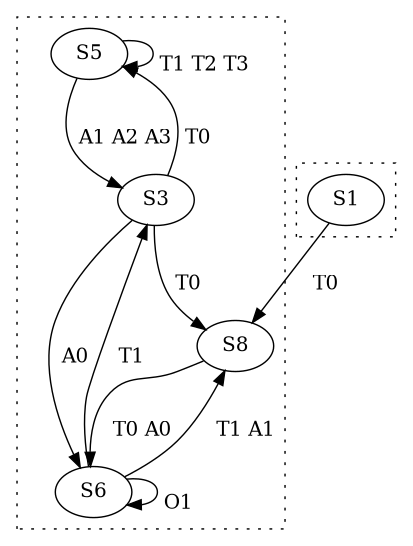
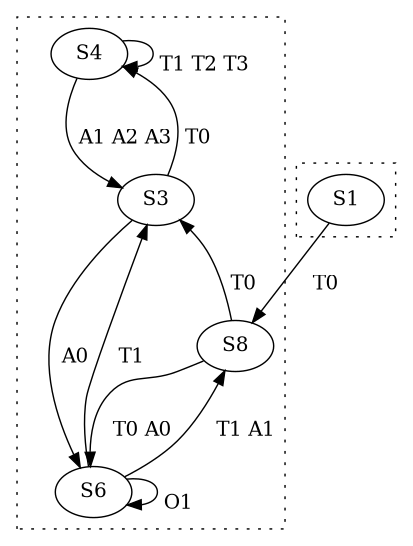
node "S5": label "S5" -> "S4"
edge "S3" -> "S8": reversed
